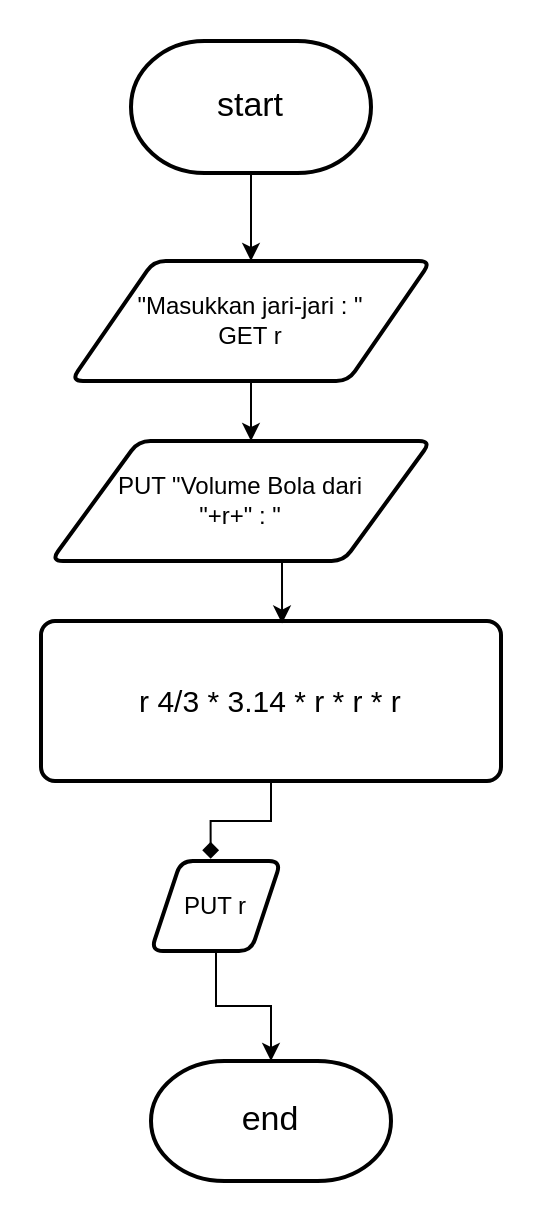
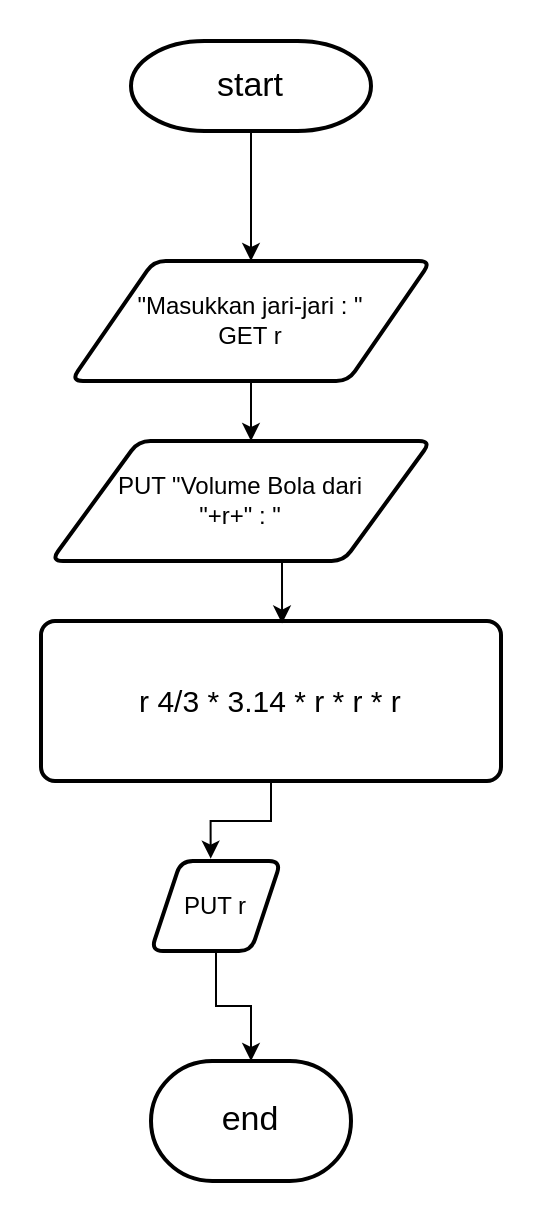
node "start": size 240x132 -> 240x90
edge "r 4/3 * 3.14 * r * r * r" -> "PUT r": arrowhead diamond -> classic
node "end": size 240x120 -> 200x120
